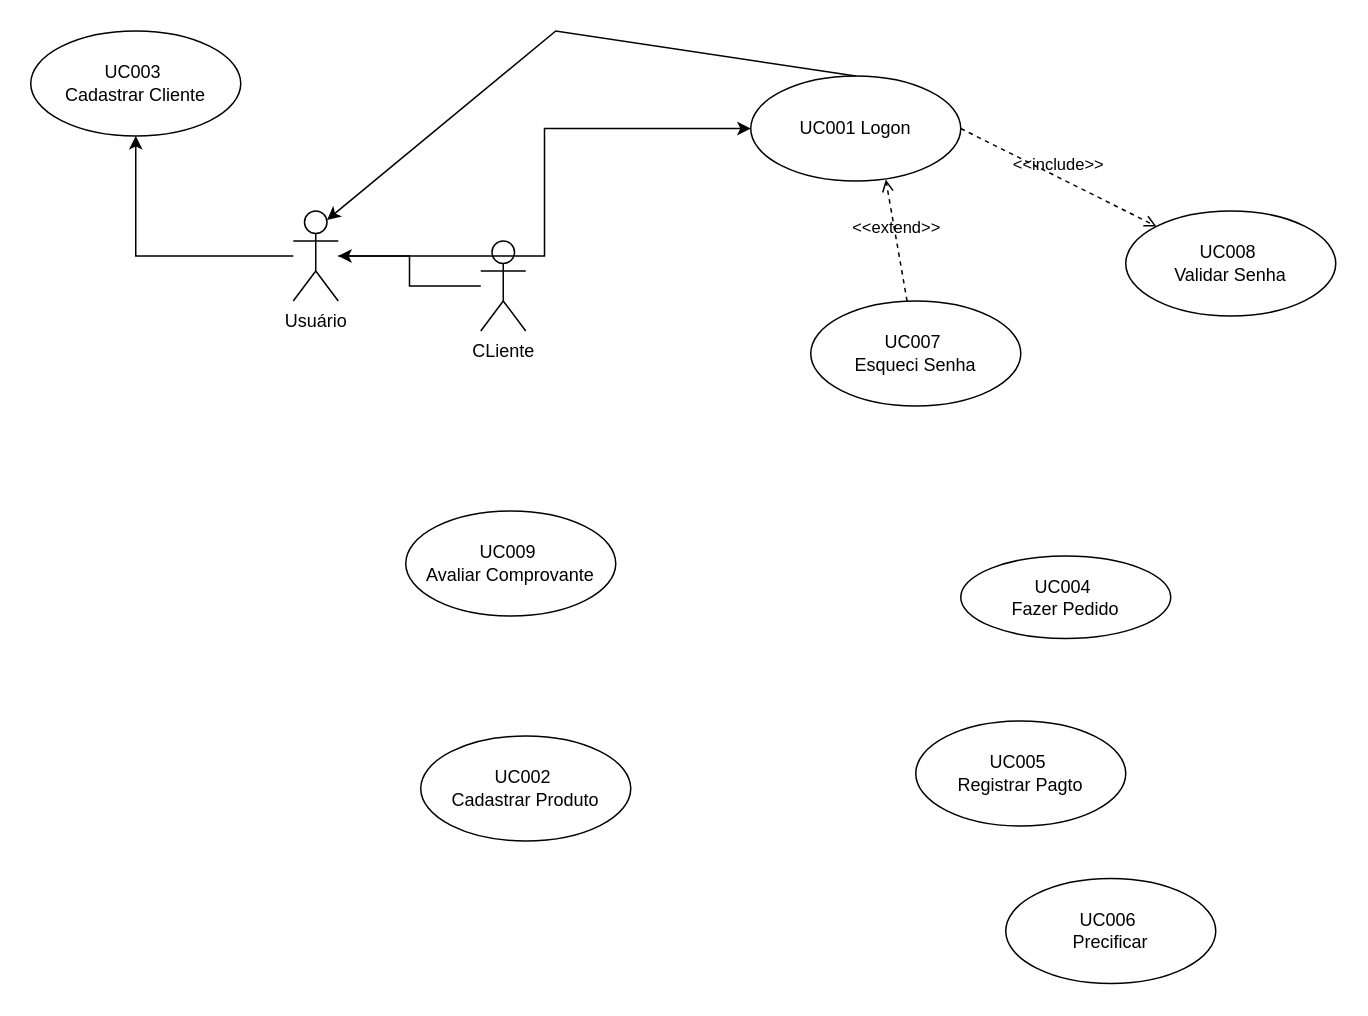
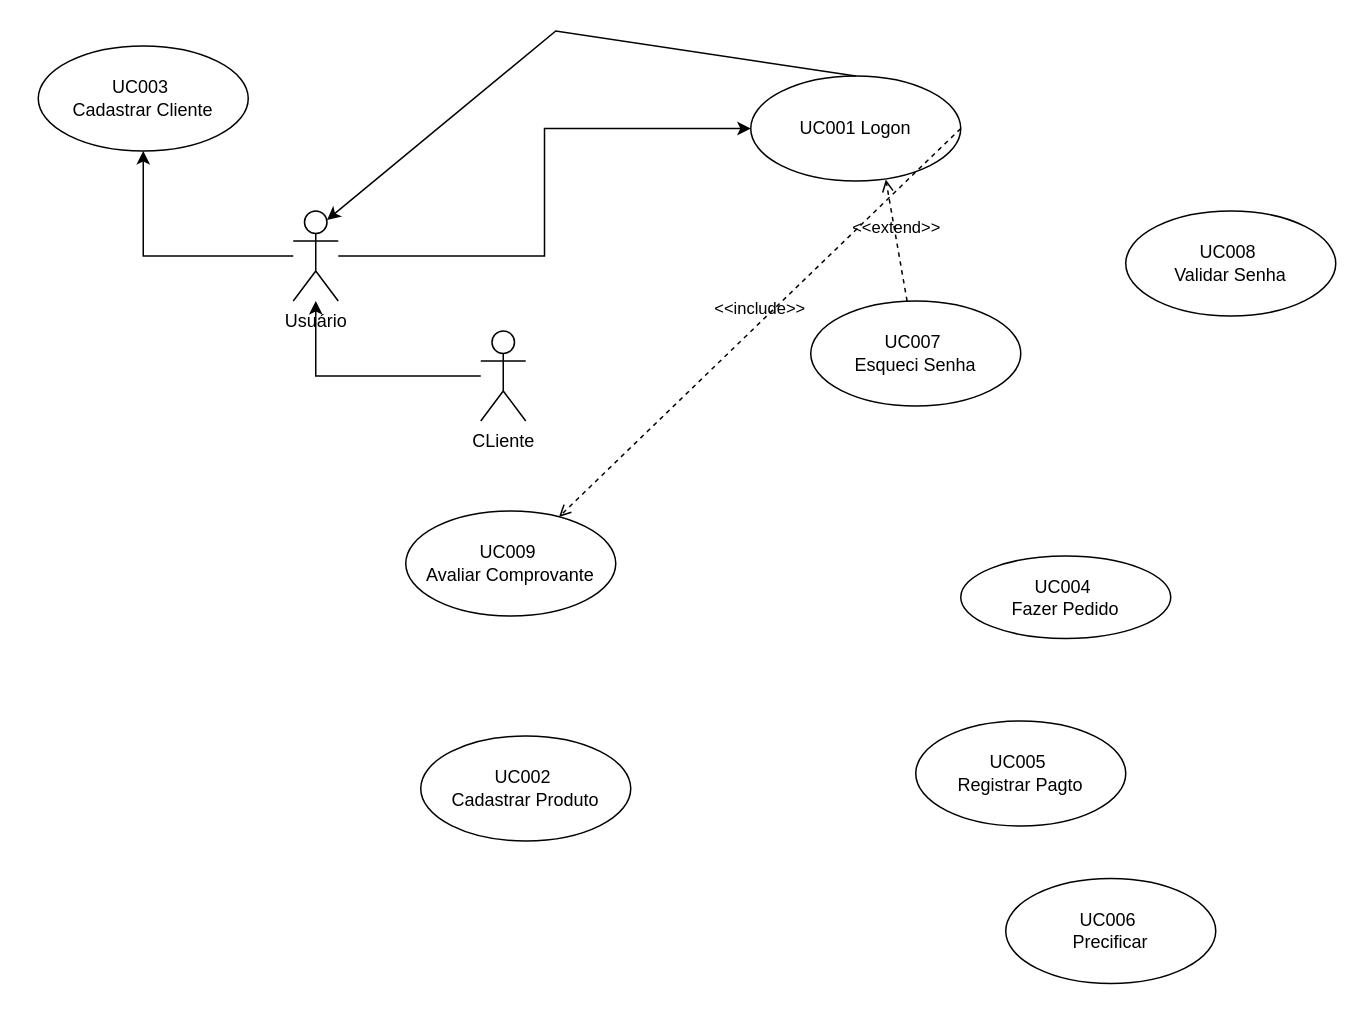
node "UC003 Cadastrar Cliente": moved (136, 83) -> (143, 98)
edge "UC001 Logon" -> "UC008 Validar Senha": now "UC001 Logon" -> "UC009 Avaliar Comprovante"
node "CLiente": moved (503, 286) -> (503, 376)
